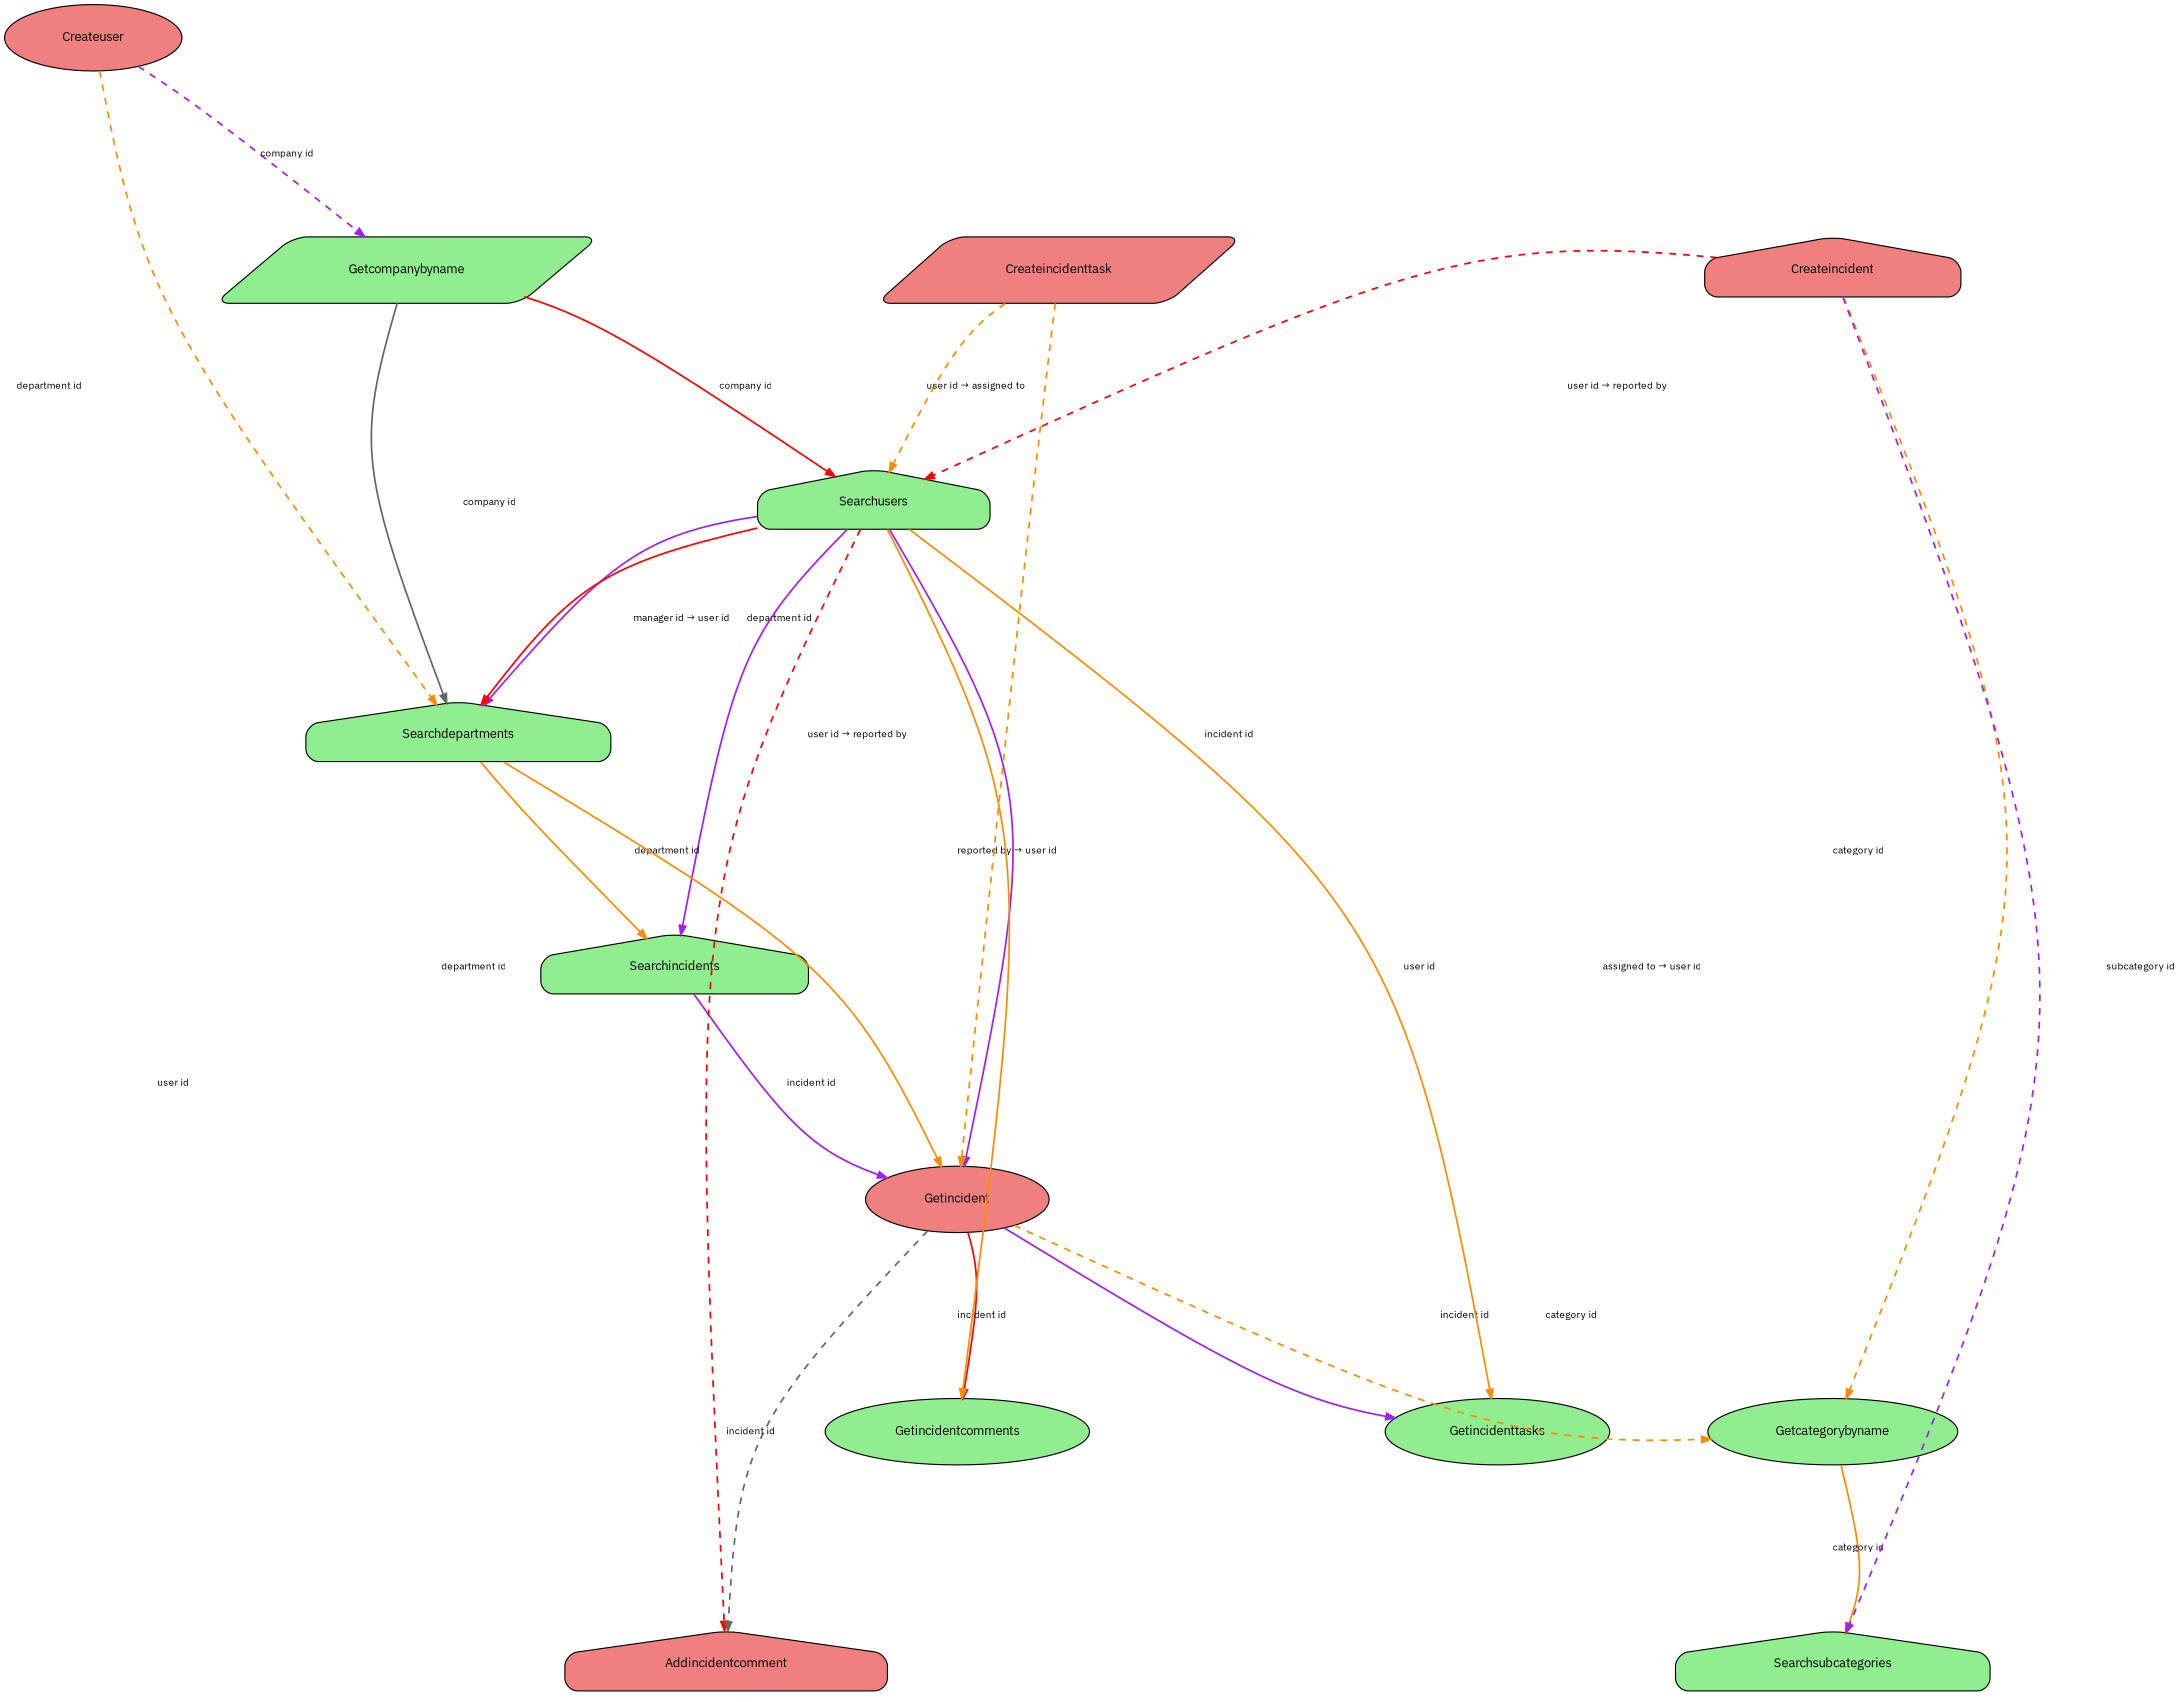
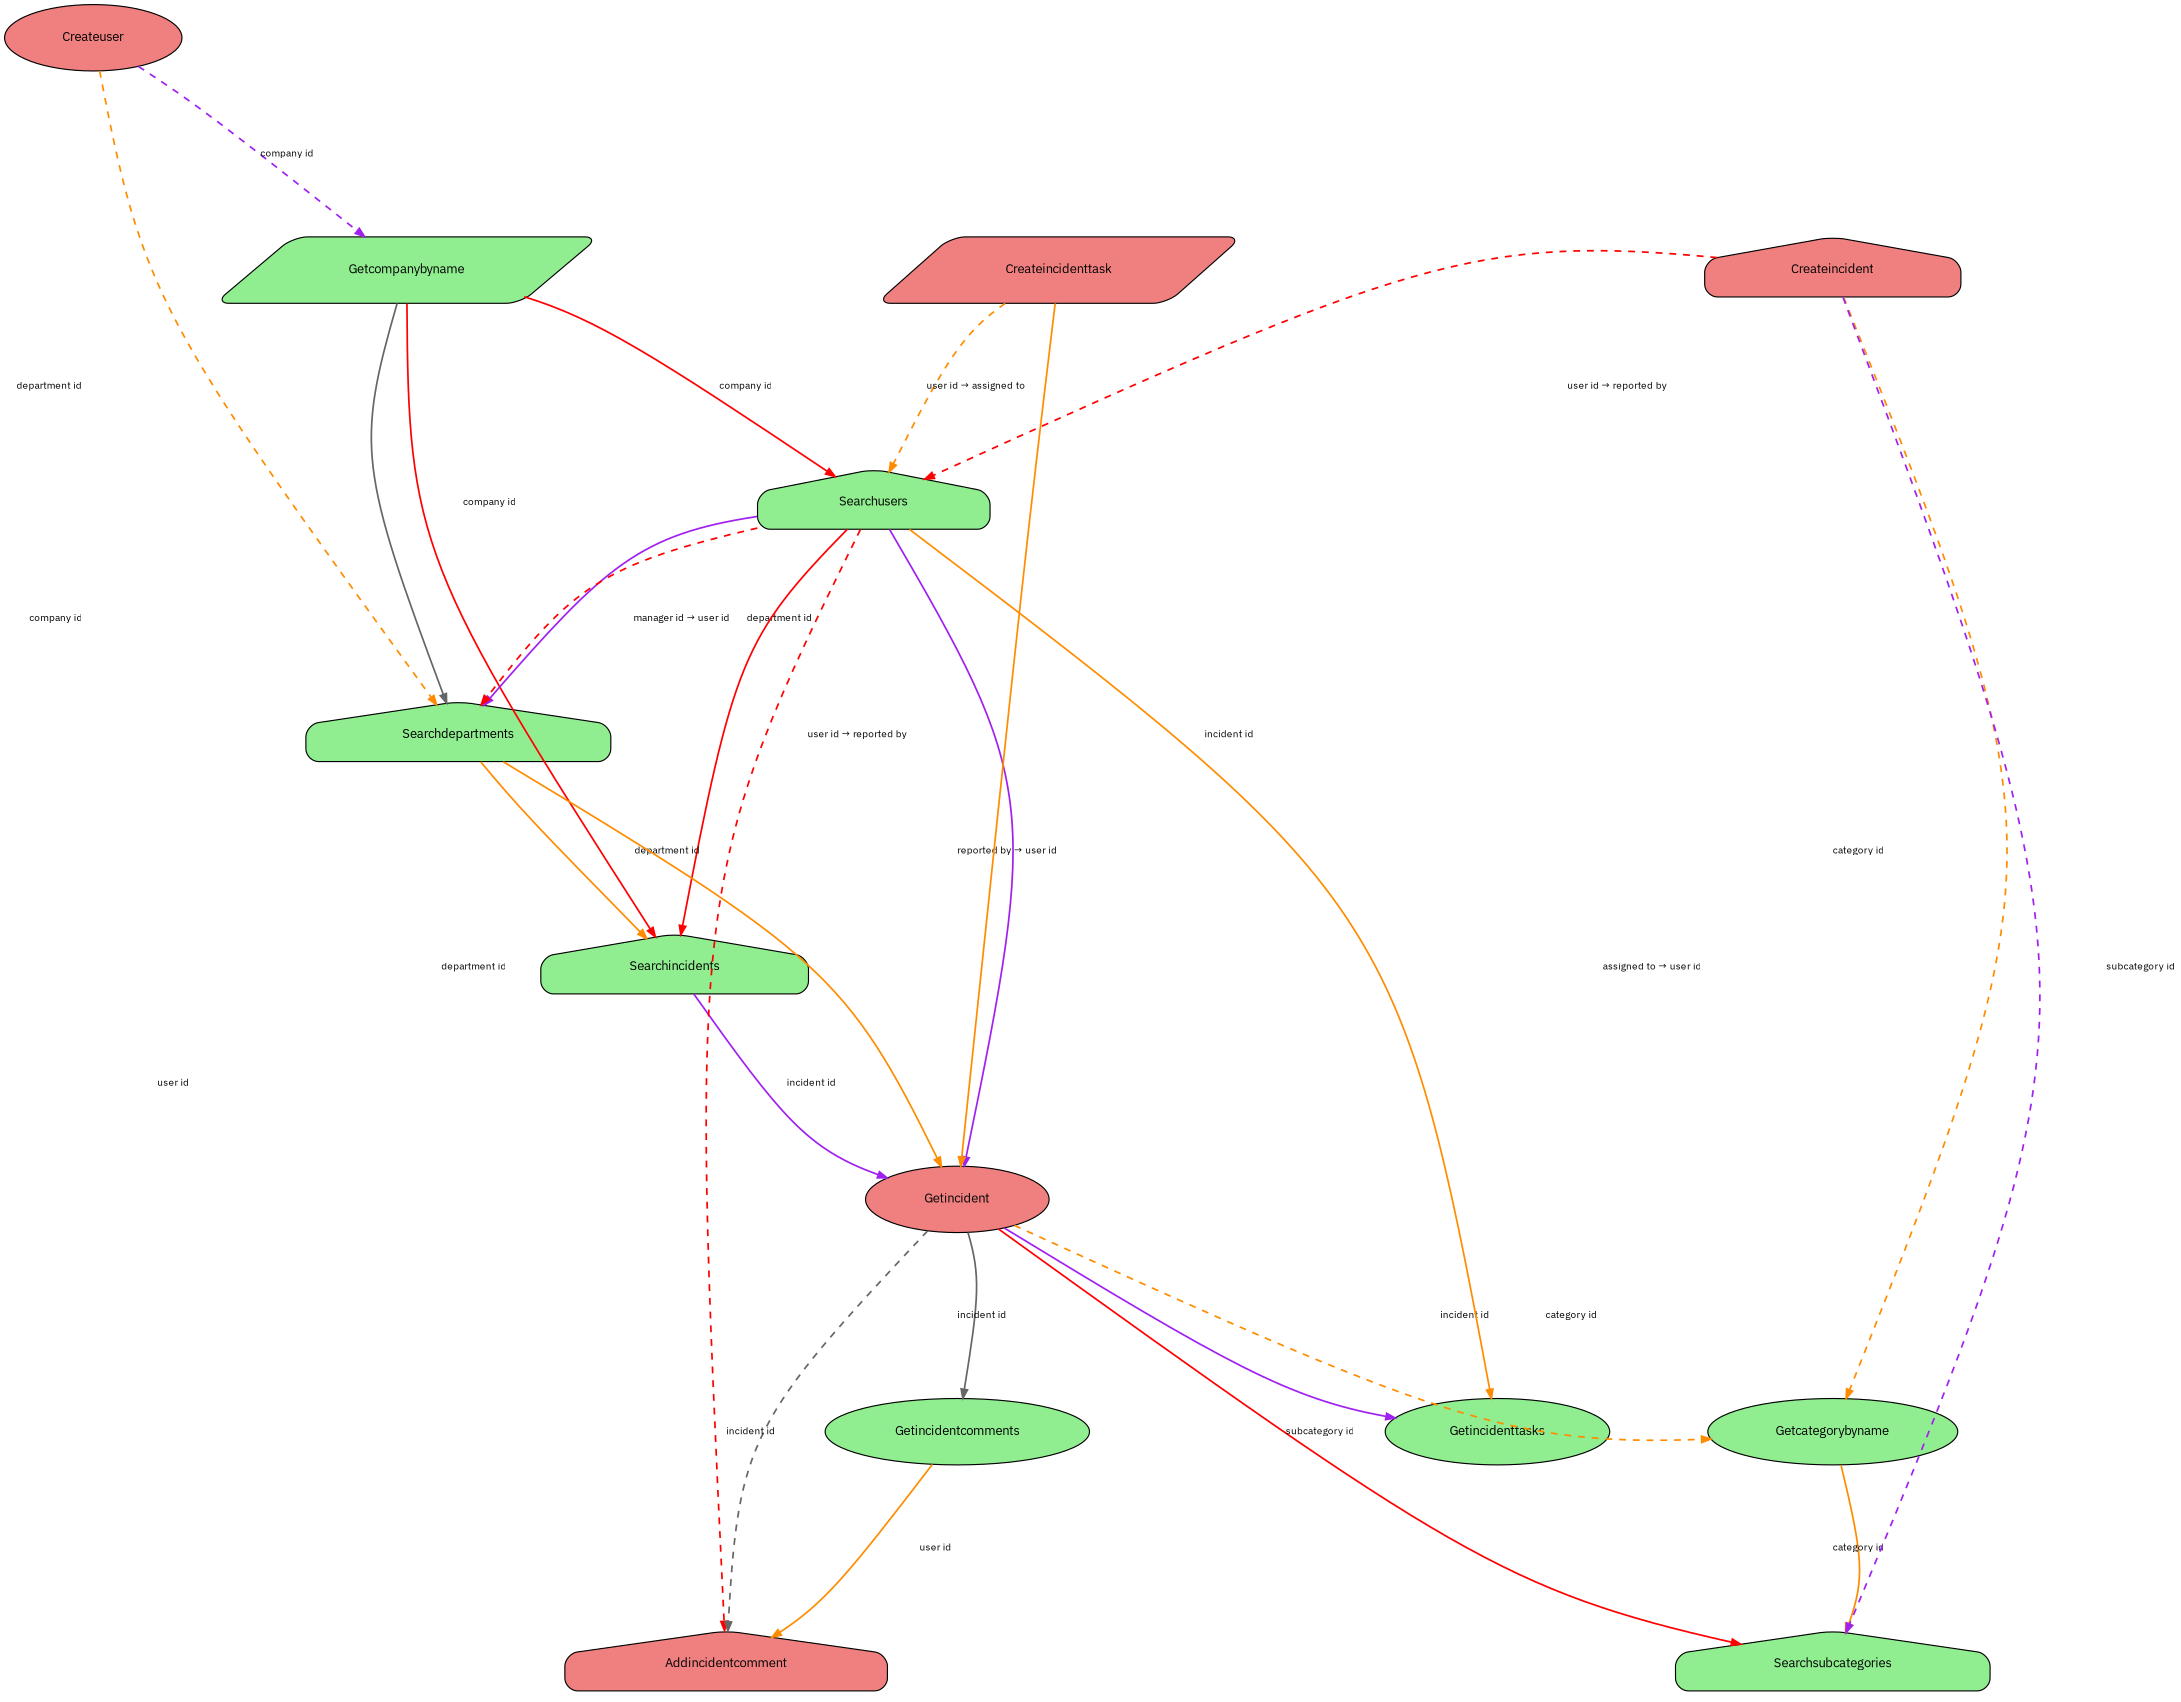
edge "Searchdepartments" -> "Searchusers": style solid -> dashed
edge "Getcompanybyname" -> "Searchincidents": added, label "company id"
edge "Searchusers" -> "Searchincidents": color purple -> red
edge "Createincidenttask" -> "Getincident": style dashed -> solid
edge "Getincidentcomments" -> "Searchusers": now "Getincidentcomments" -> "Addincidentcomment"
edge "Getincident" -> "Getincidentcomments": color red -> gray40
edge "Getincident" -> "Searchsubcategories": added, label "subcategory id"
